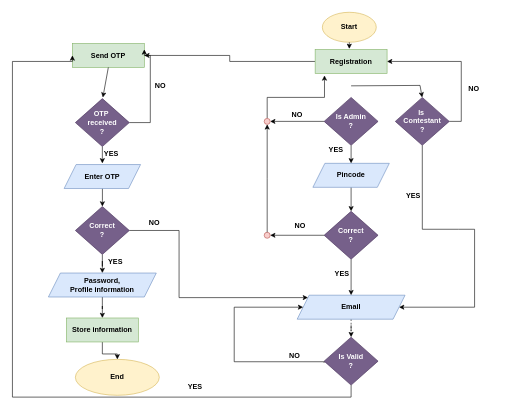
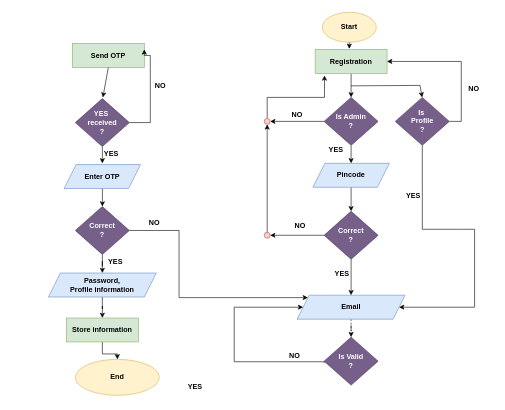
edge "Registration" -> "Send OTP": now "Registration" -> "Is Admin ?"
node "Is Contestant ?": label "Is Contestant ?" -> "Is Profile ?"
node "OTP received ?": label "OTP received ?" -> "YES received ?"
edge "Is Valid ?" -> "Send OTP": removed
